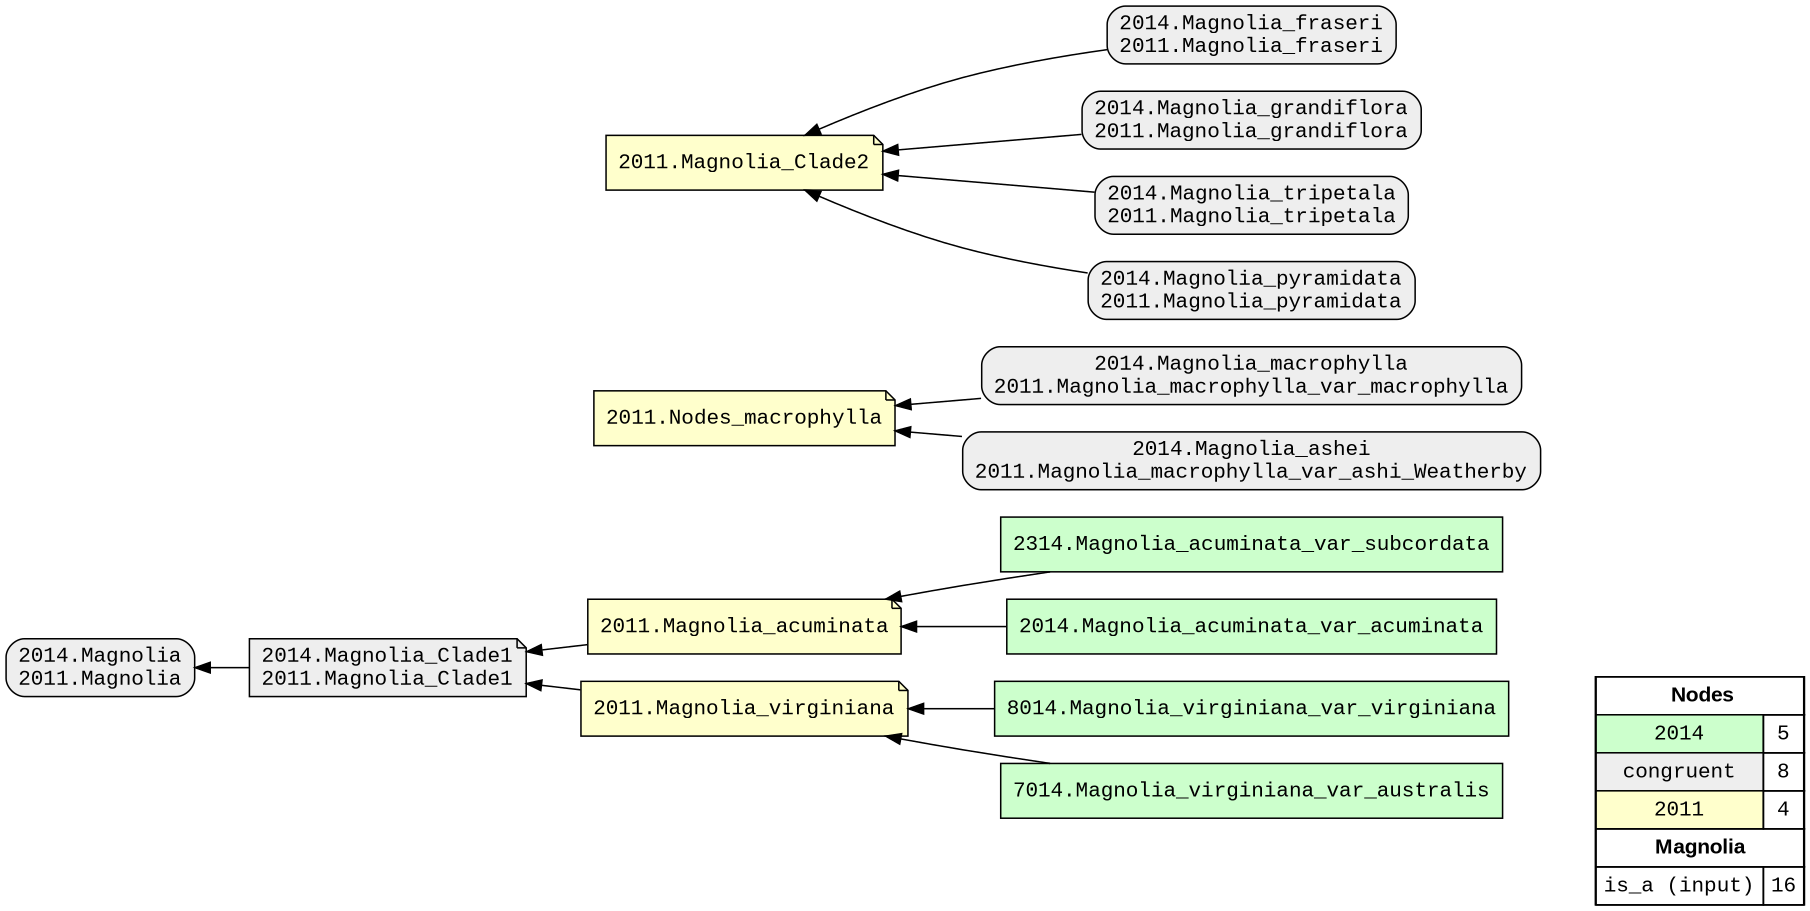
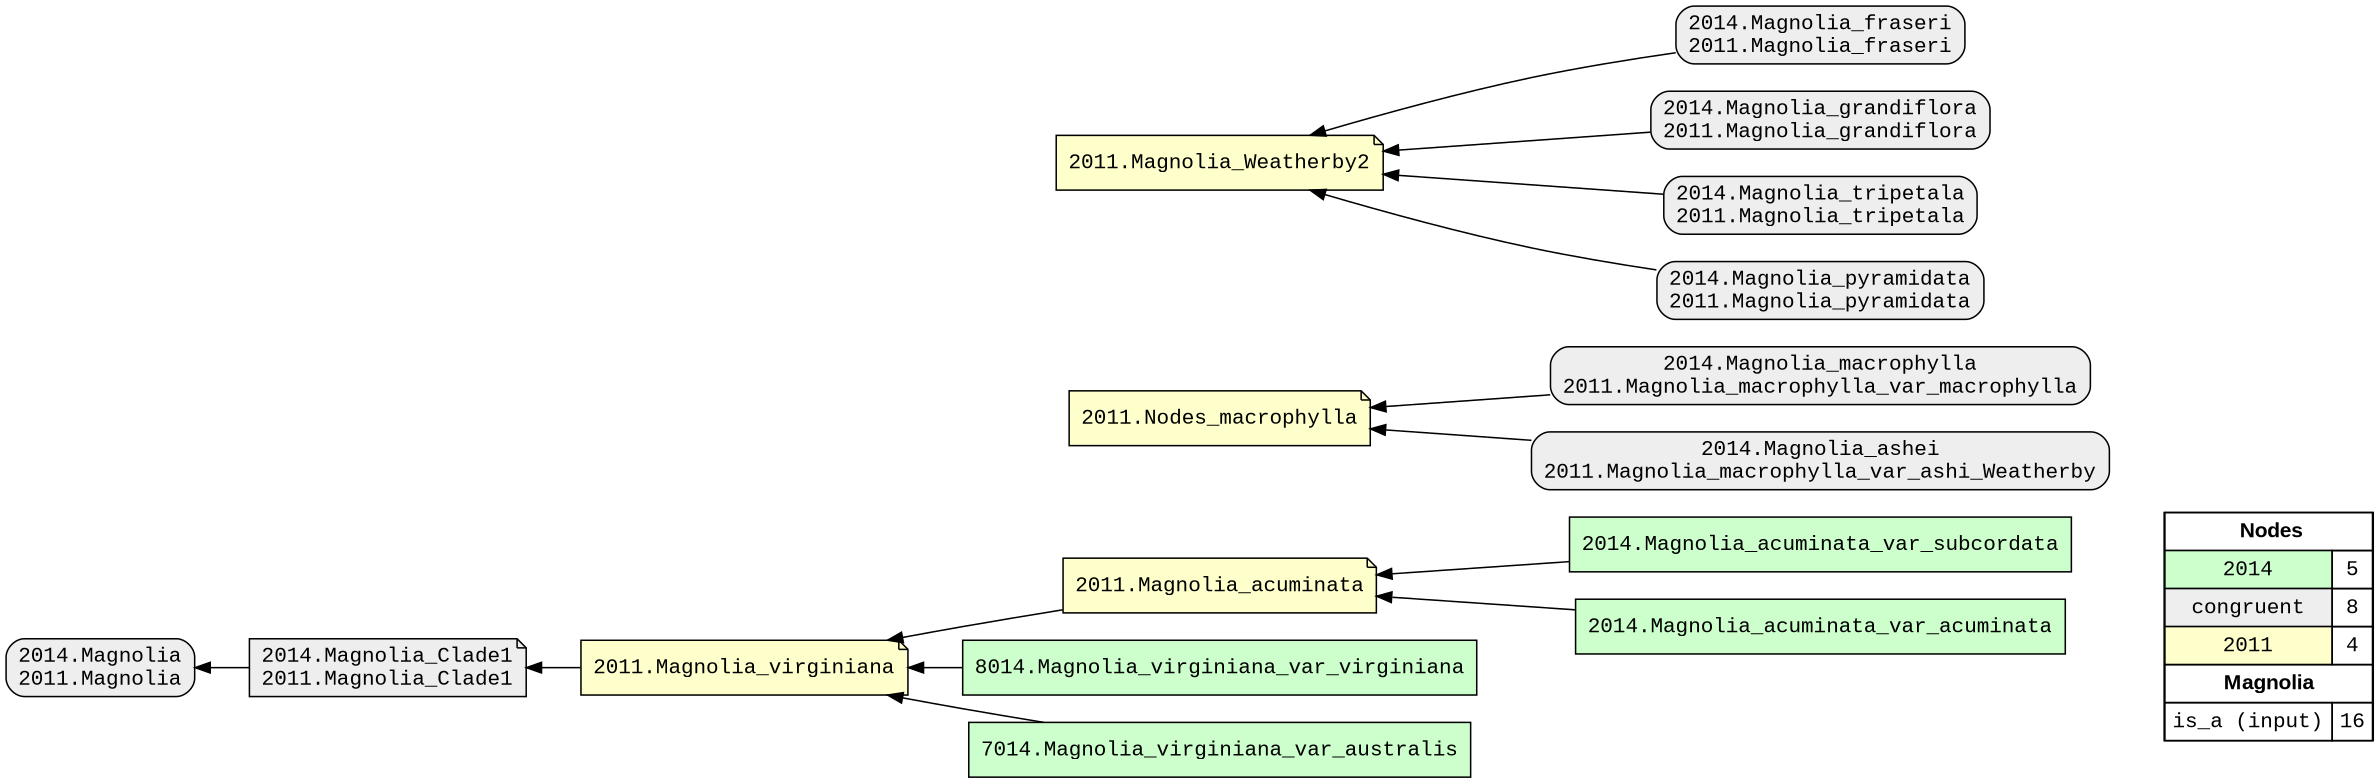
node "2011.Magnolia_Clade2": label "2011.Magnolia_Clade2" -> "2011.Magnolia_Weatherby2"
node "2314.Magnolia_acuminata_var_subcordata": label "2314.Magnolia_acuminata_var_subcordata" -> "2014.Magnolia_acuminata_var_subcordata"
edge "2011.Magnolia_acuminata" -> "2014.Magnolia_Clade1 2011.Magnolia_Clade1": now "2011.Magnolia_acuminata" -> "2011.Magnolia_virginiana"
